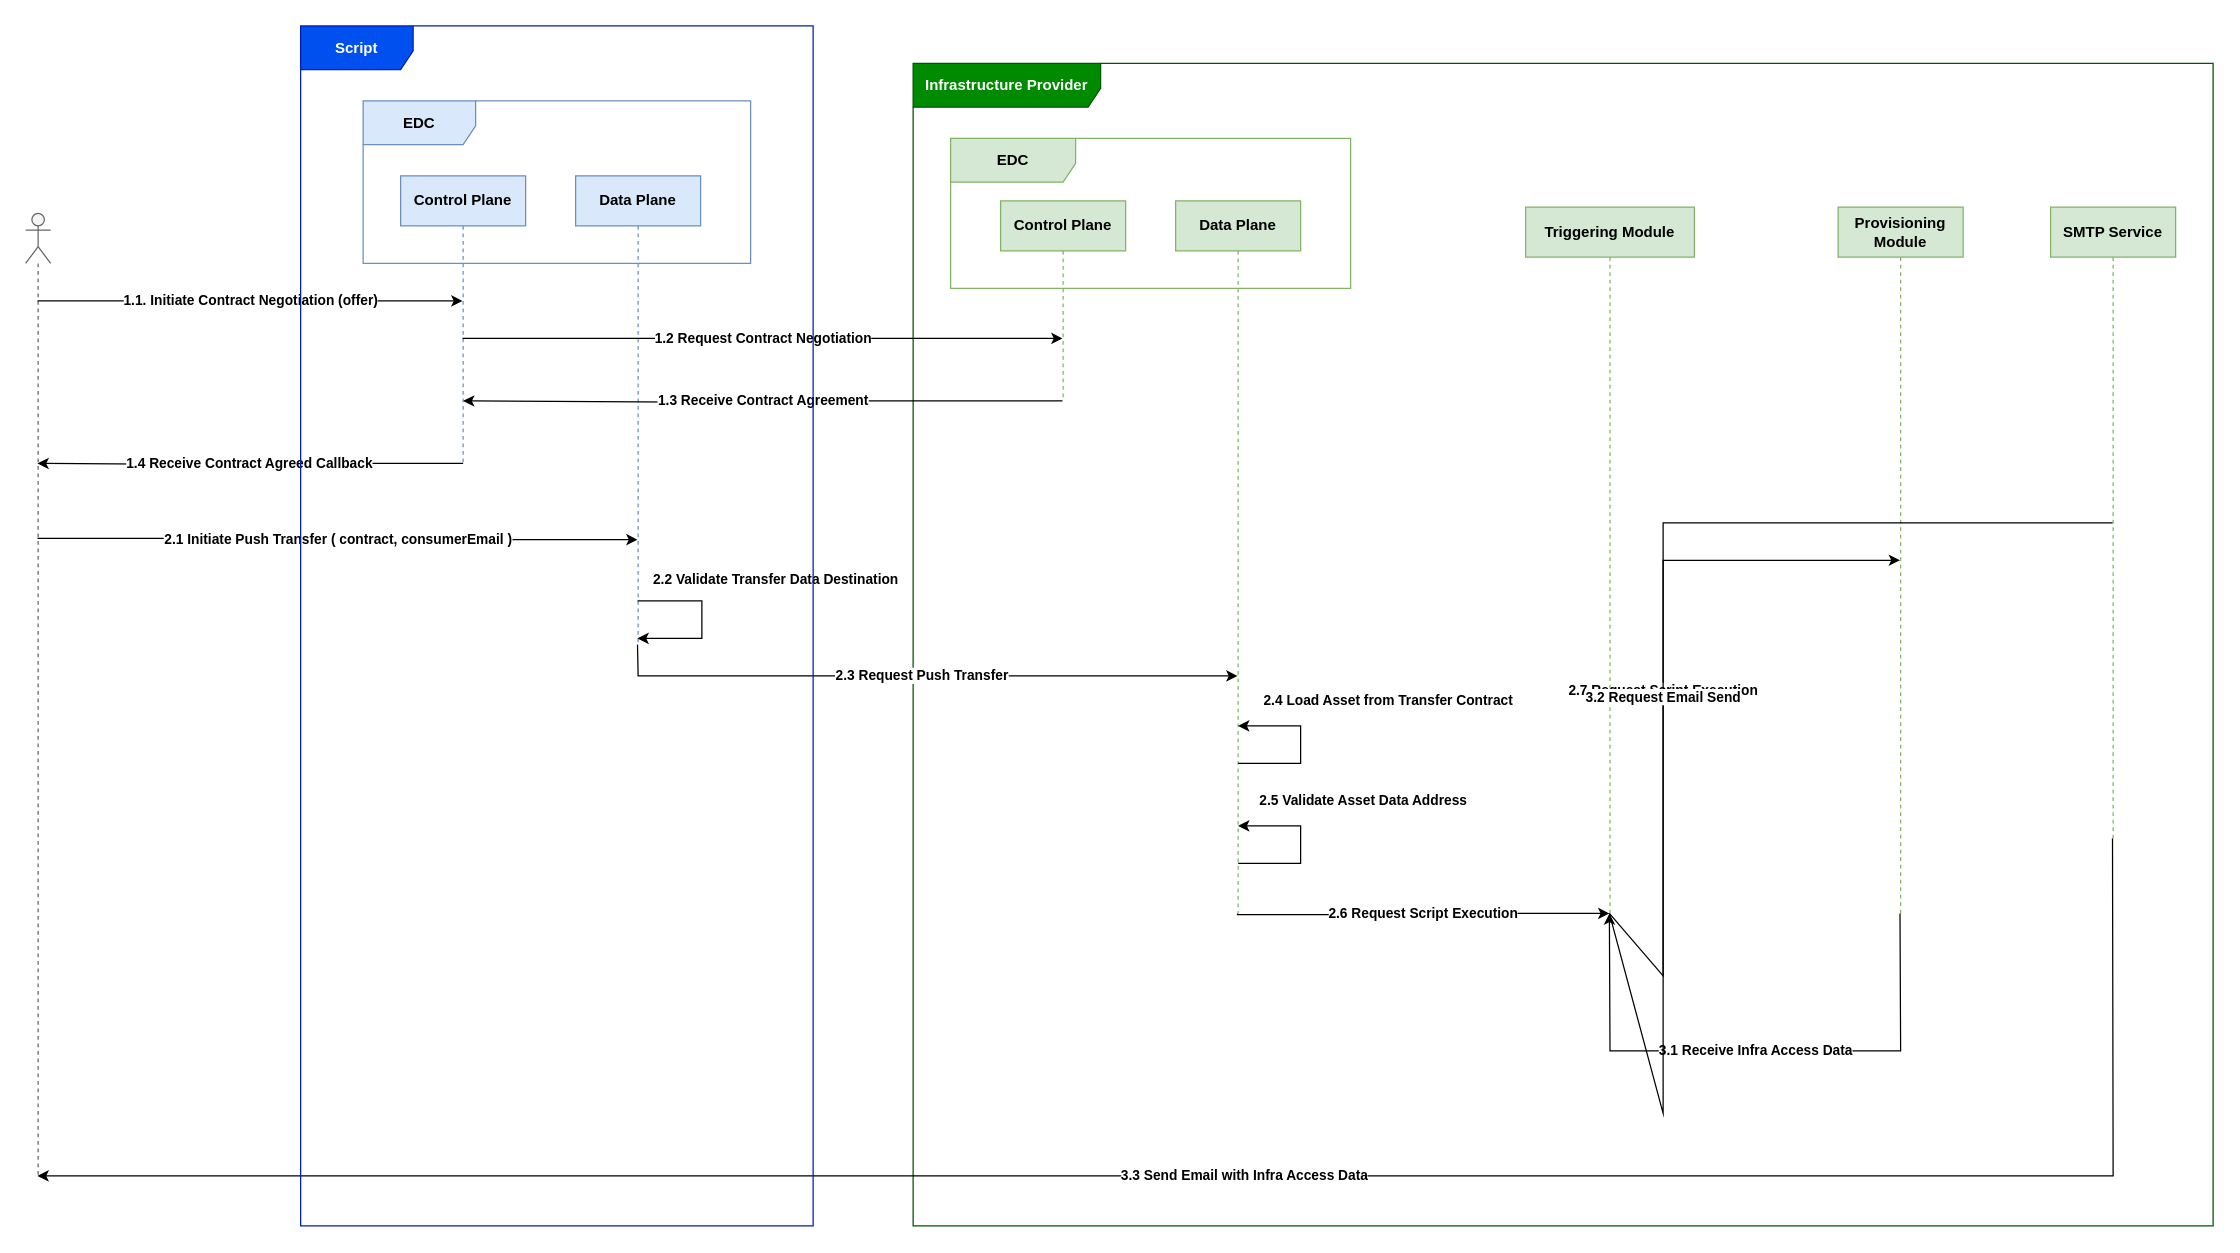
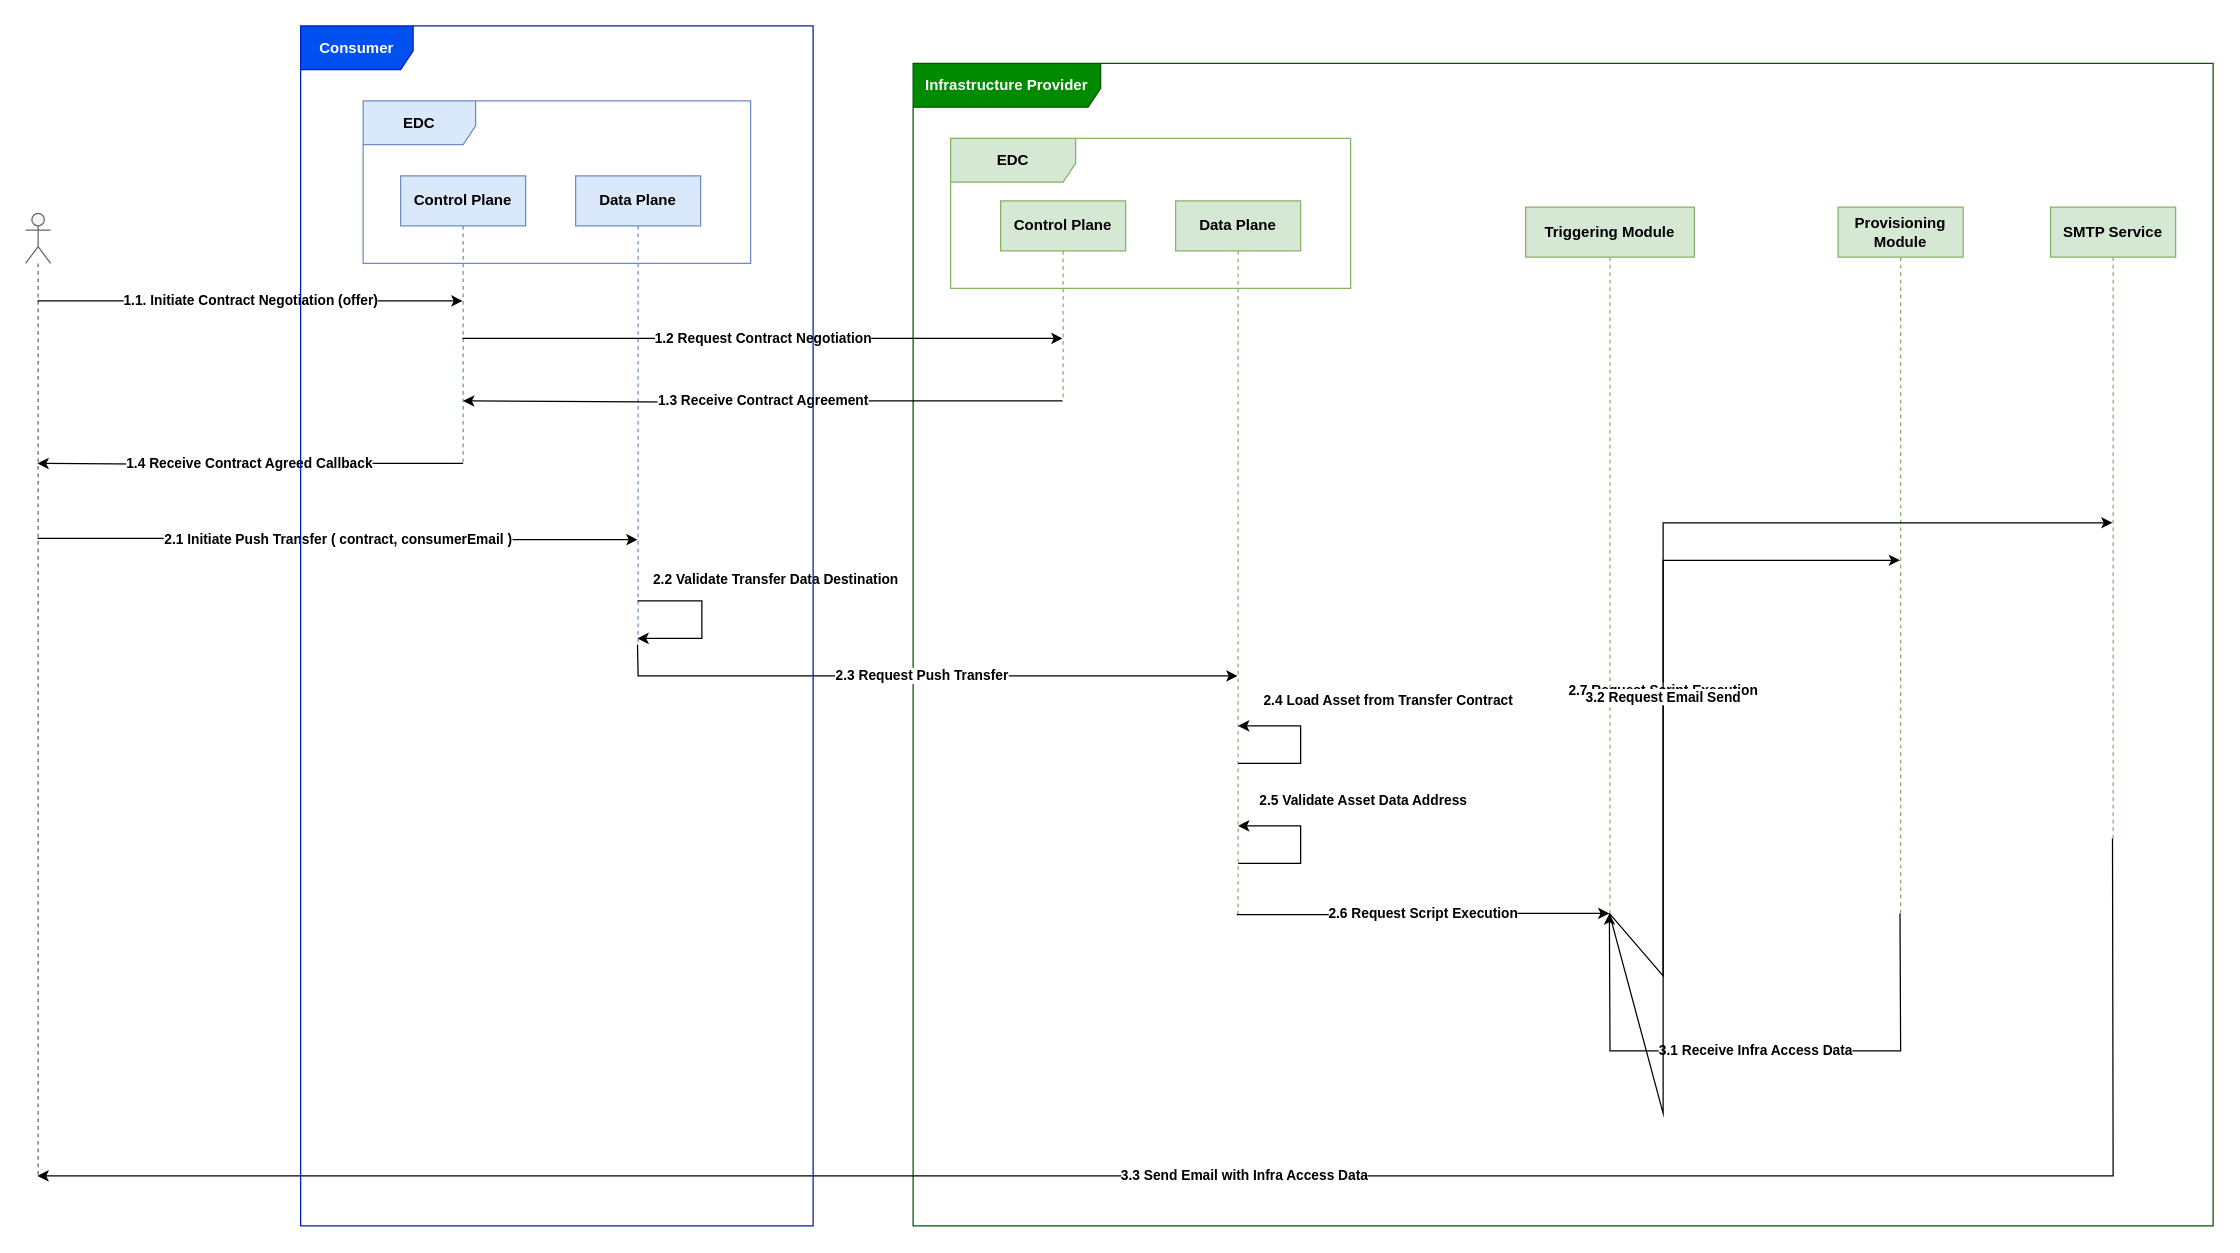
node "Script": label "Script" -> "Consumer"
edge "SMTP Service" -- "Triggering Module": arrowhead none -> classic
